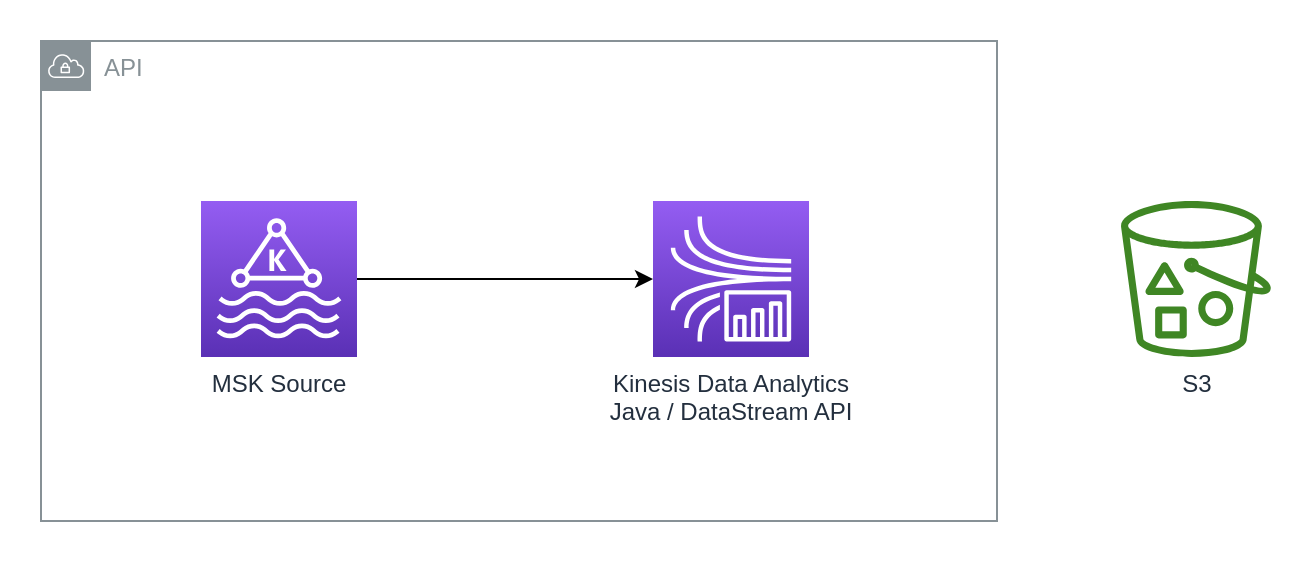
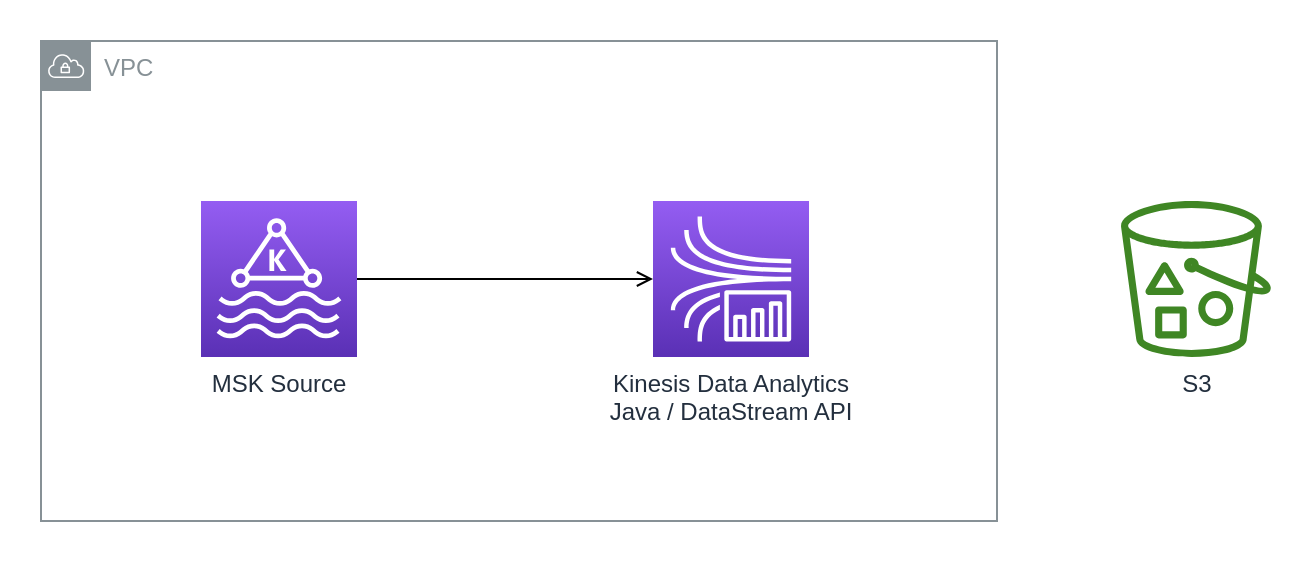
node "API": label "API" -> "VPC"
edge "MSK Source" -> "Kinesis Data Analytics Java / DataStream API": arrowhead classic -> open
